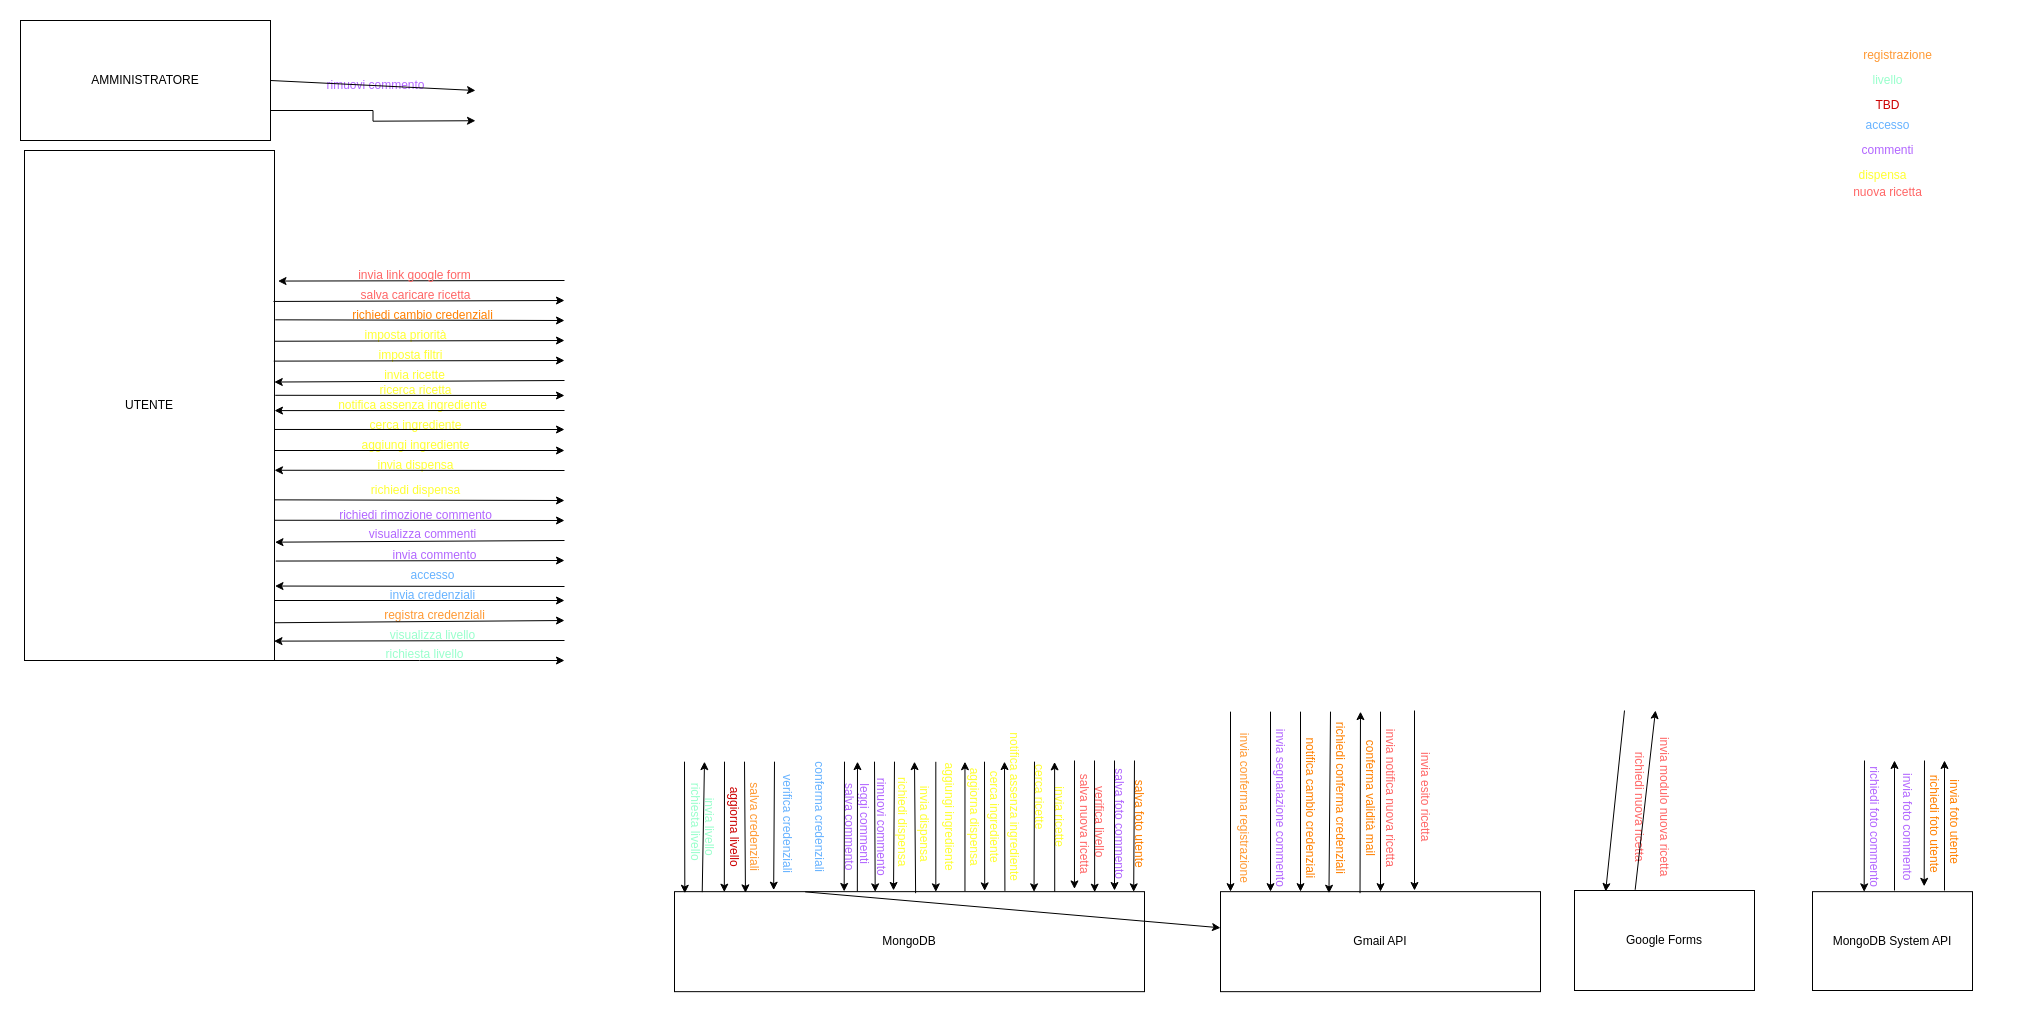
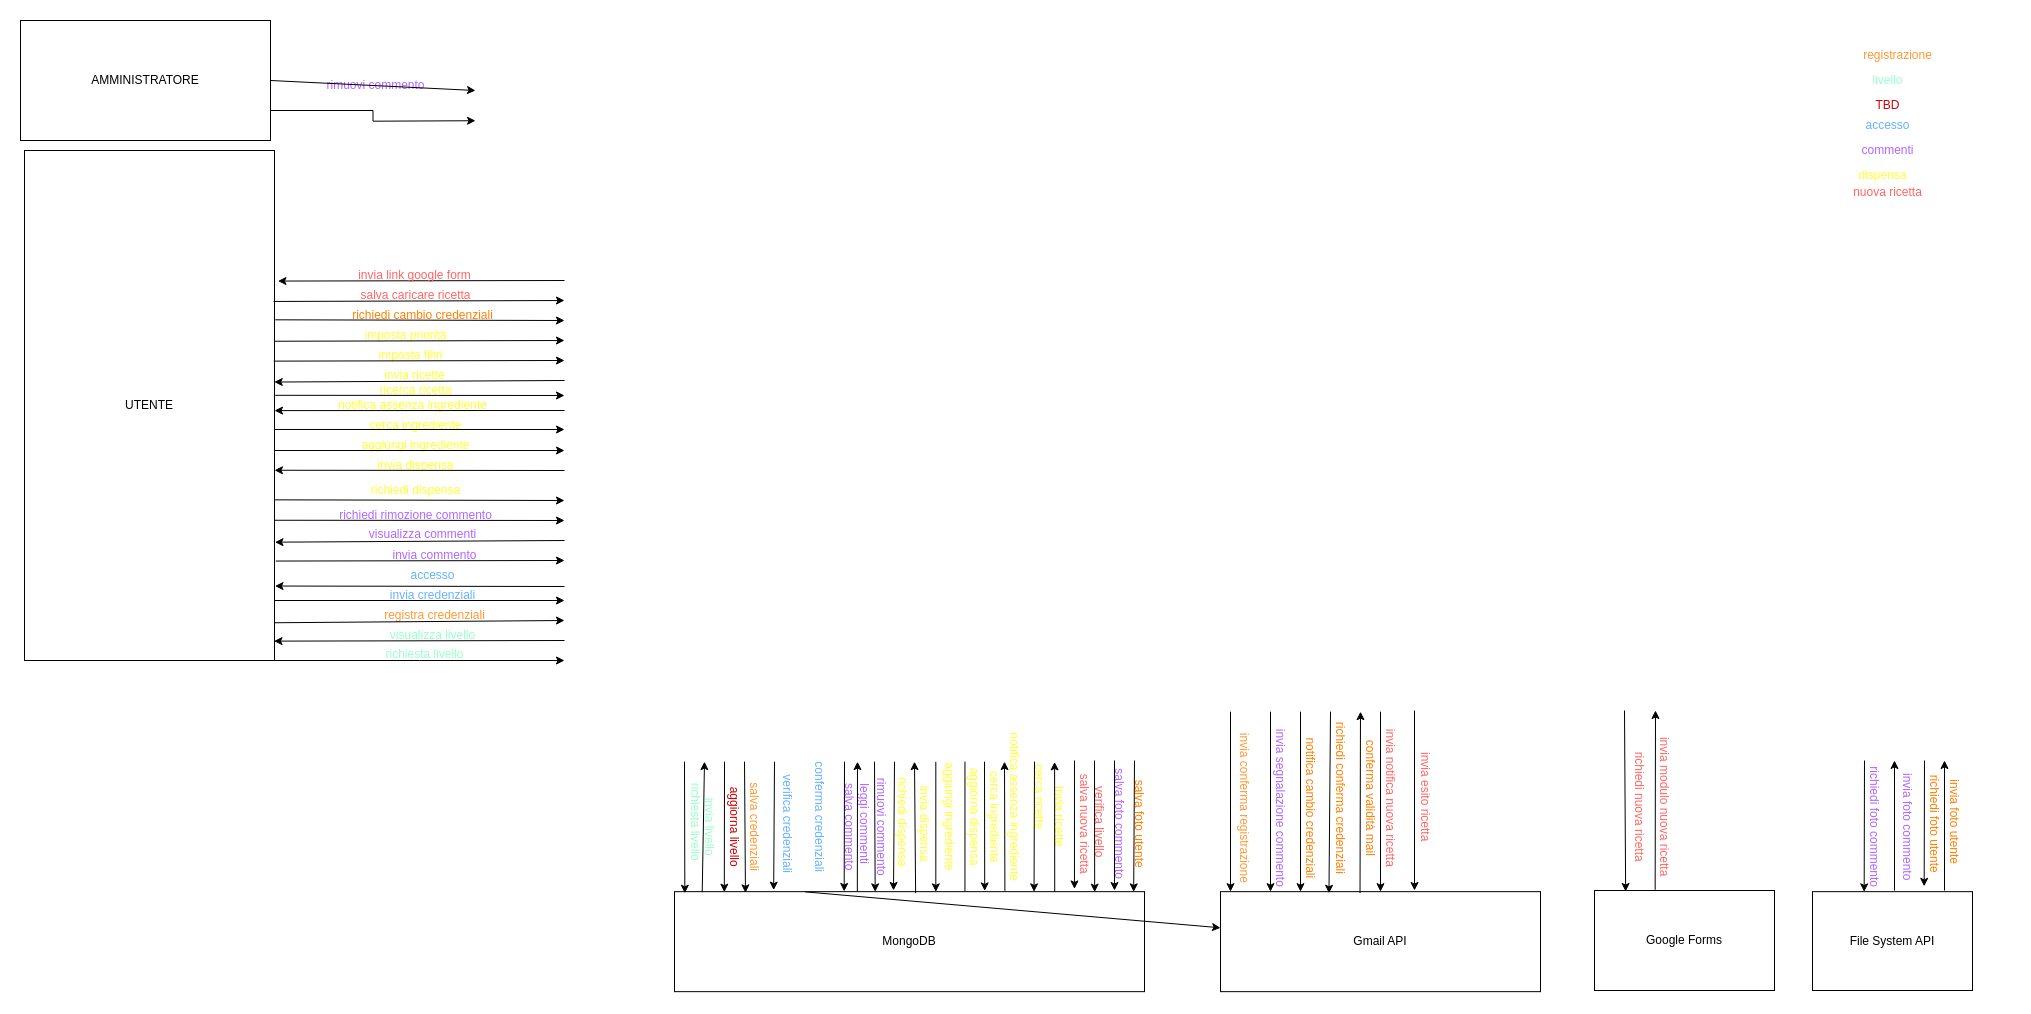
edge "MongoDB" -> "aggiorna dispensa": arrowhead classic -> none
node "Google Forms": moved (1665, 941) -> (1685, 941)
node "MongoDB System API": label "MongoDB System API" -> "File System API"
